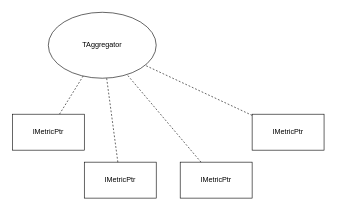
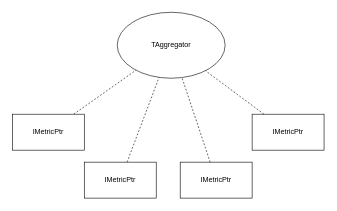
node "TAggregator": moved (102, 45) -> (171, 45)
